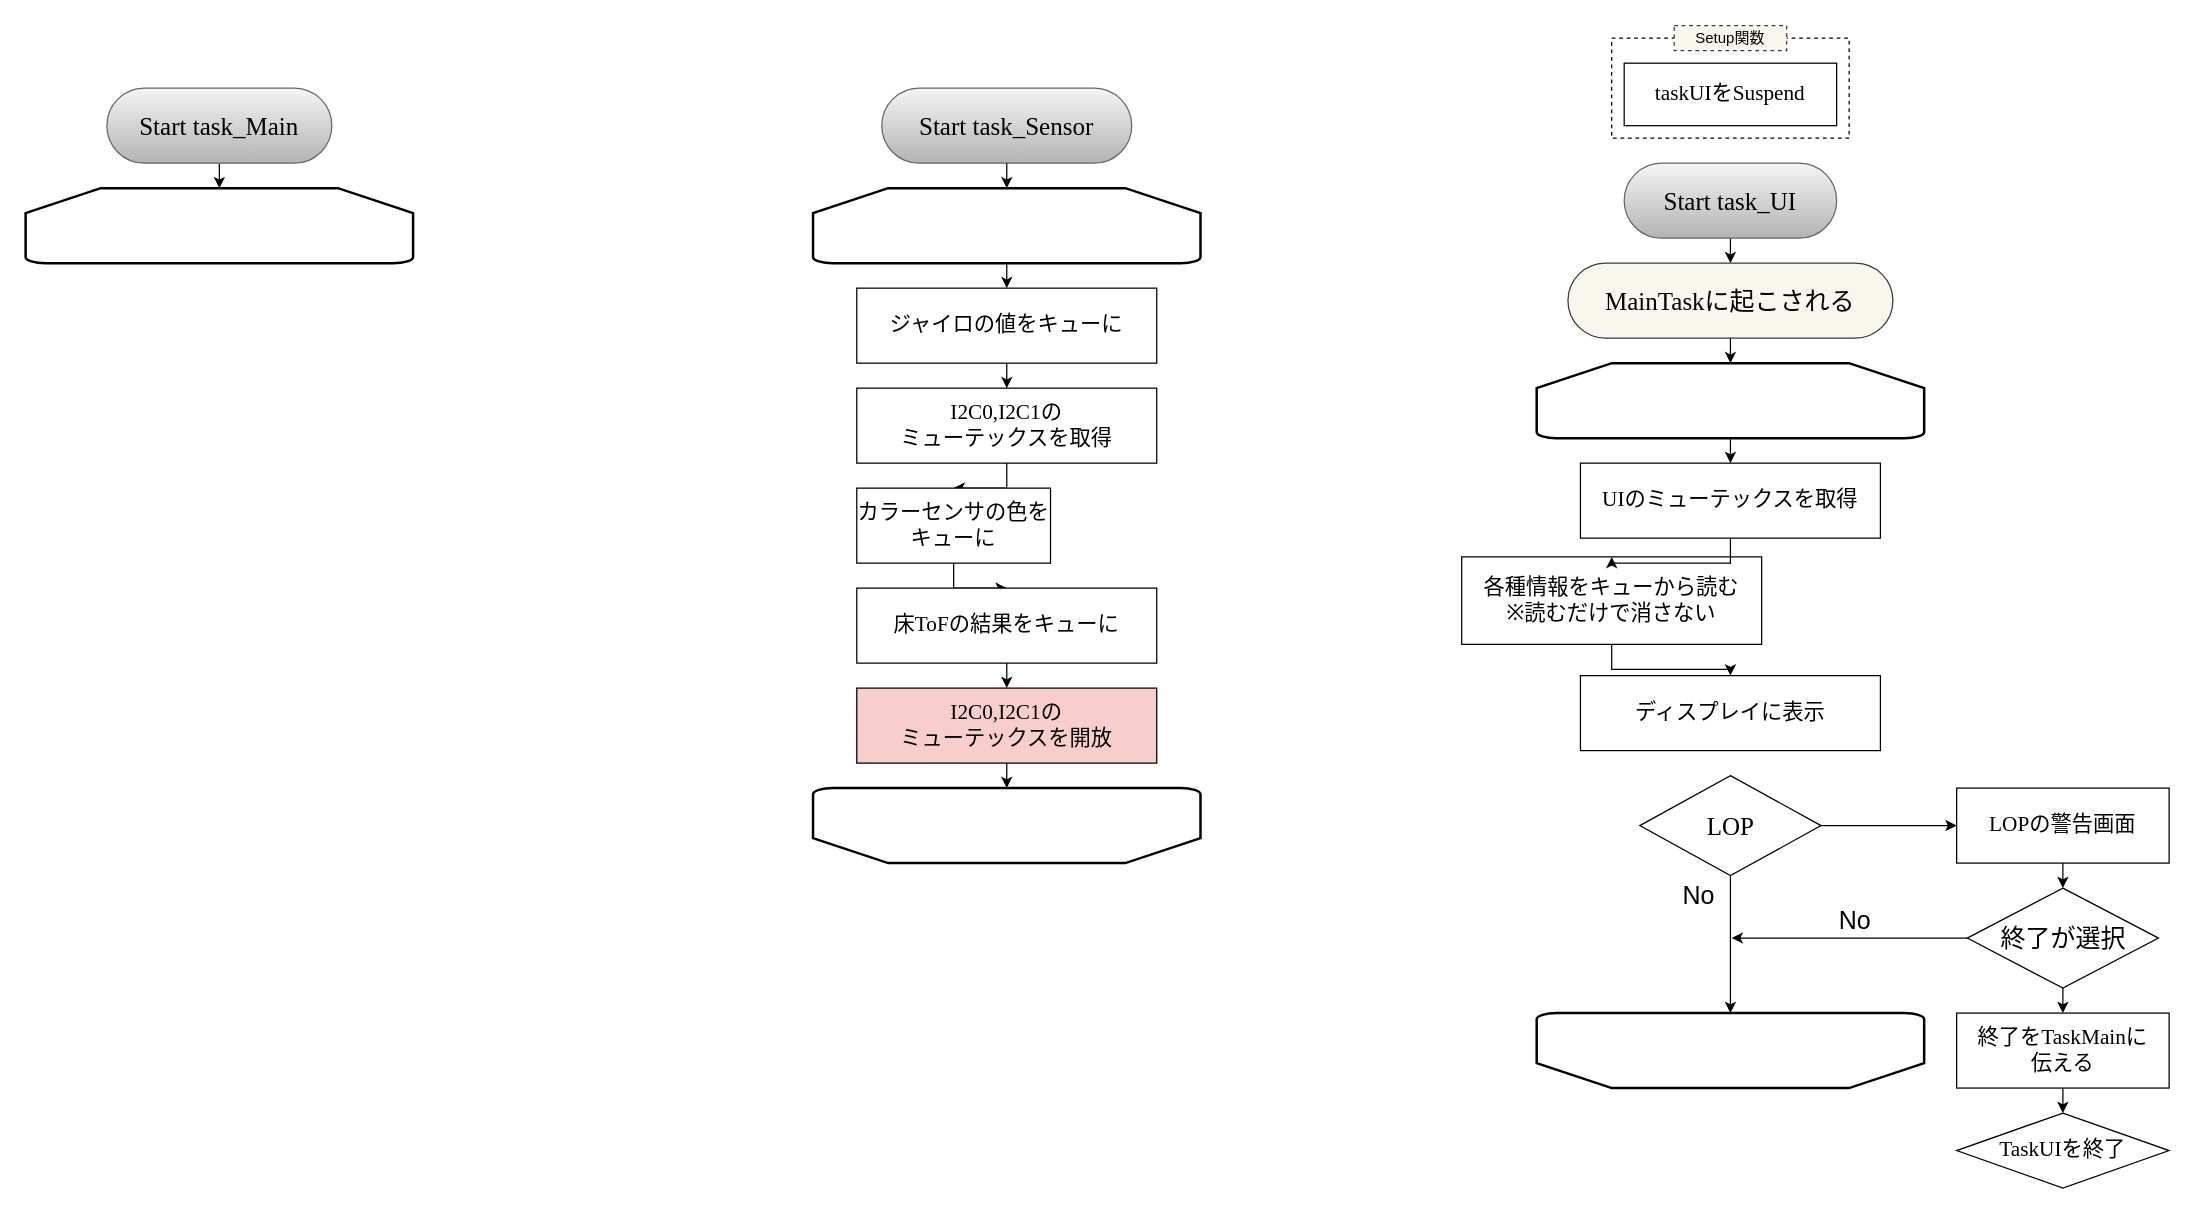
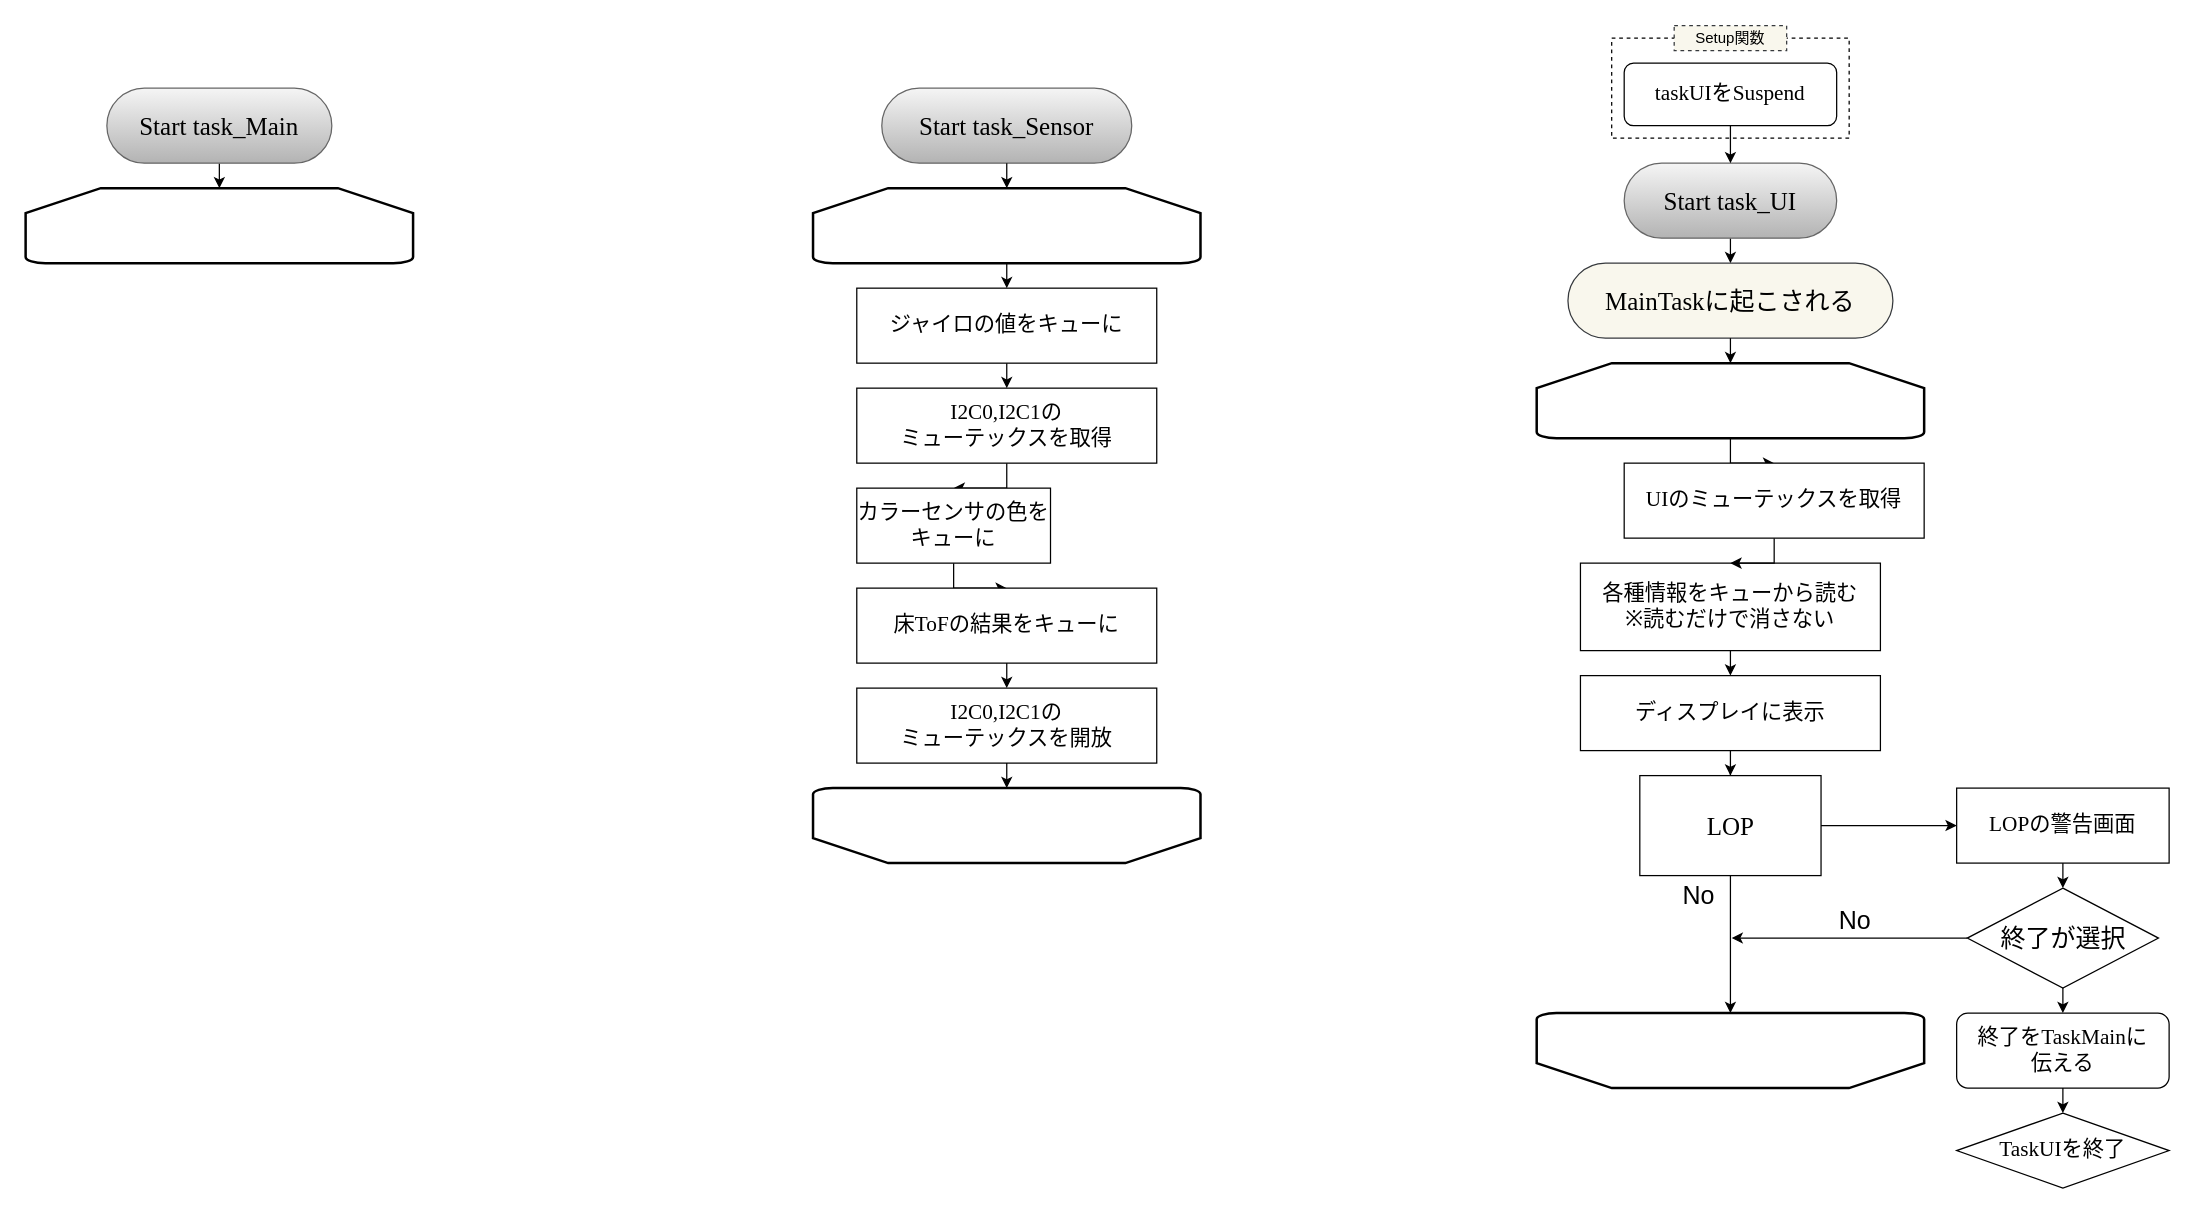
node "taskUIをSuspend": shape rectangle -> rounded rectangle
edge "taskUIをSuspend" -> "Start task_UI": added
node "UIのミューテックスを取得": moved (1731, 501) -> (1774, 501)
node "各種情報をキューから読む ※読むだけで消さない": moved (1612, 601) -> (1731, 607)
node "I2C0,I2C1の ミューテックスを開放": fillcolor #f8cecc -> #ffffff
edge "ディスプレイに表示" -> "LOP": added
node "LOP": shape diamond -> rectangle
node "終了をTaskMainに 伝える": shape rectangle -> rounded rectangle
